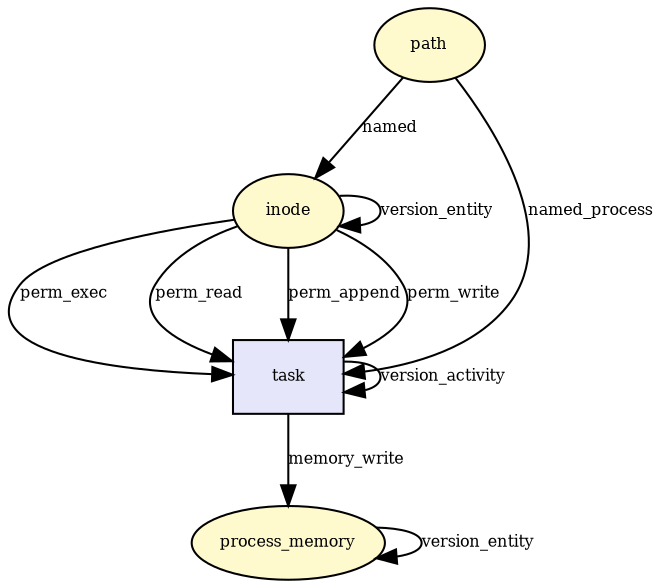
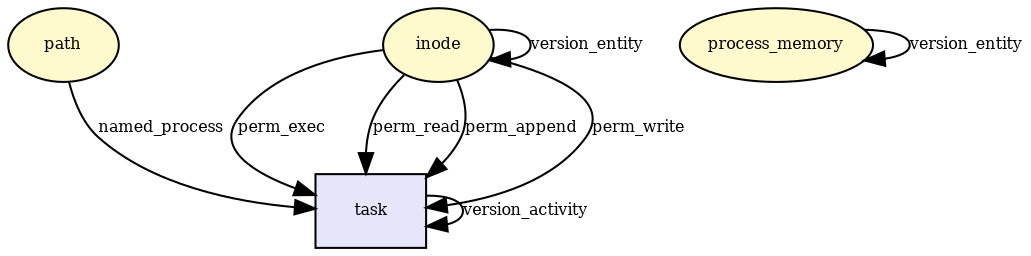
edge "path" -> "inode": removed, label "named"
edge "task" -> "process_memory": removed, label "memory_write"
